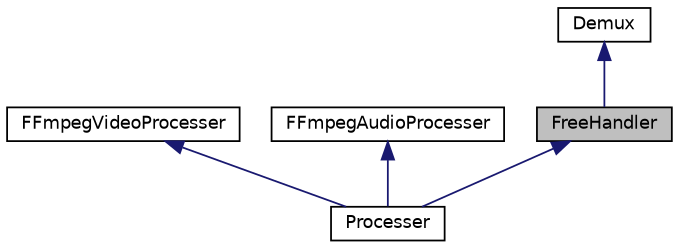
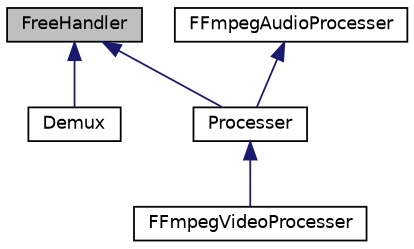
edge "FreeHandler" -> "Demux": reversed
edge "Processer" -> "FFmpegVideoProcesser": reversed
